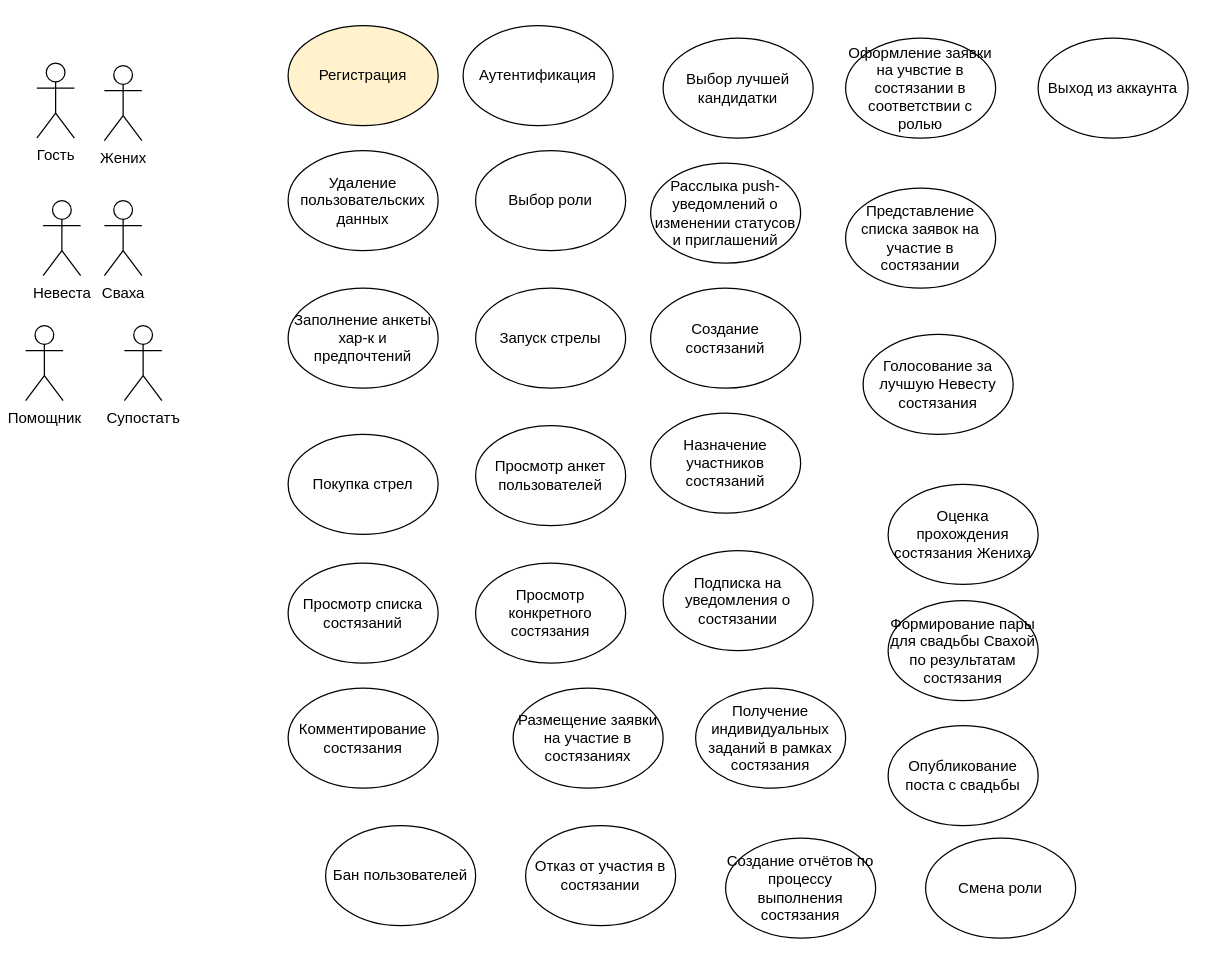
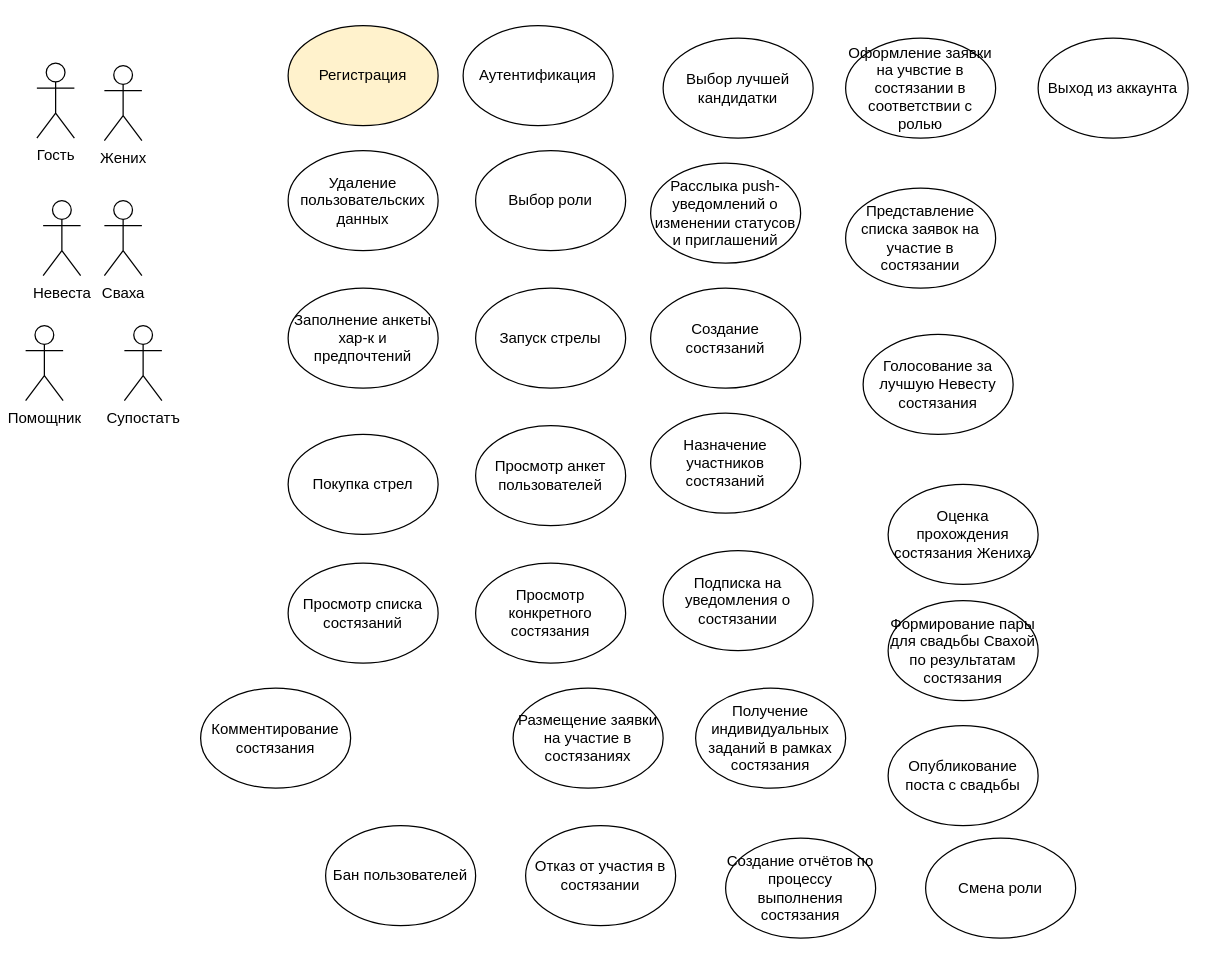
node "Комментирование состязания": moved (363, 738) -> (276, 738)
